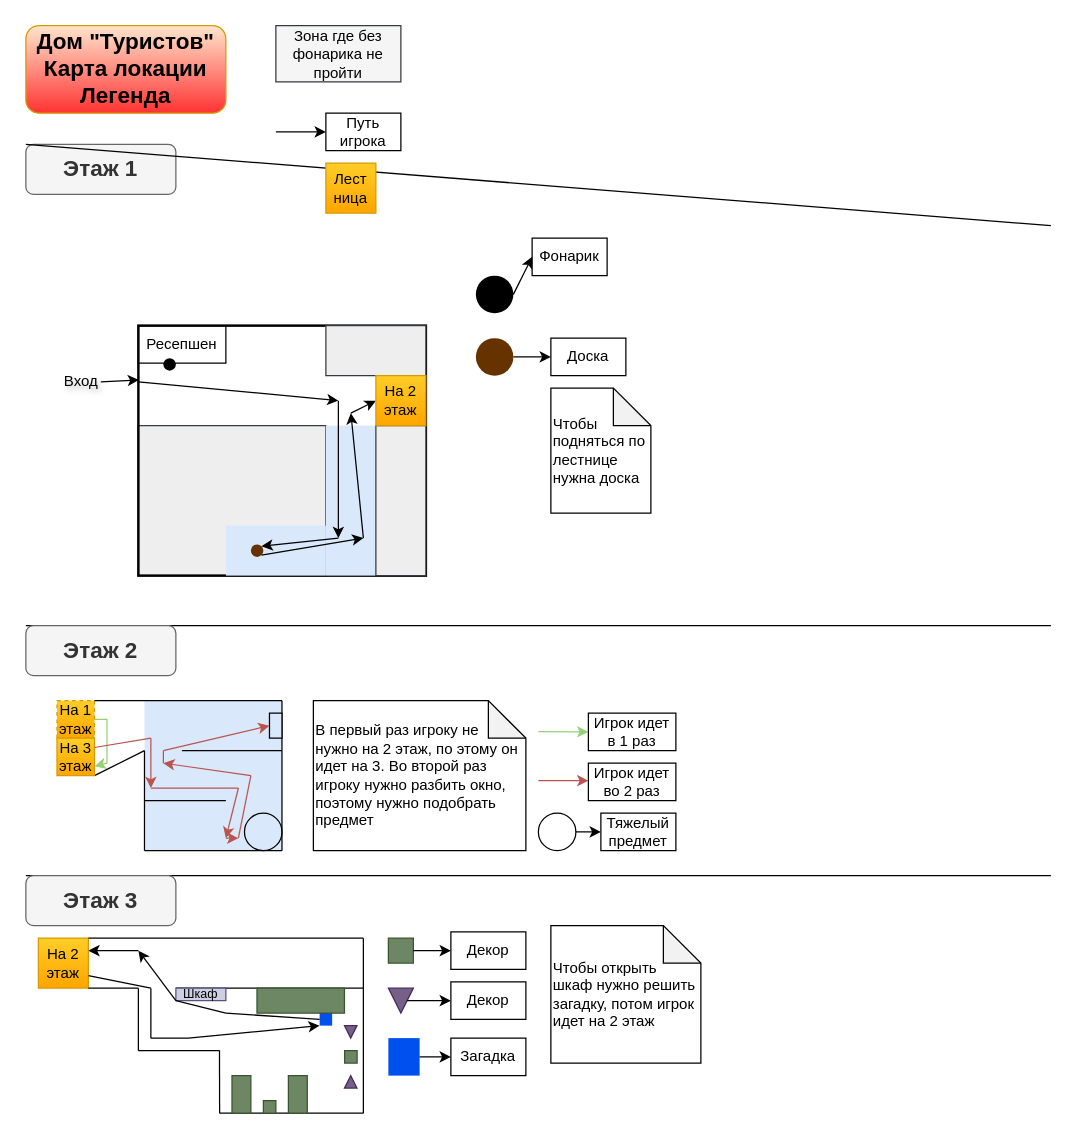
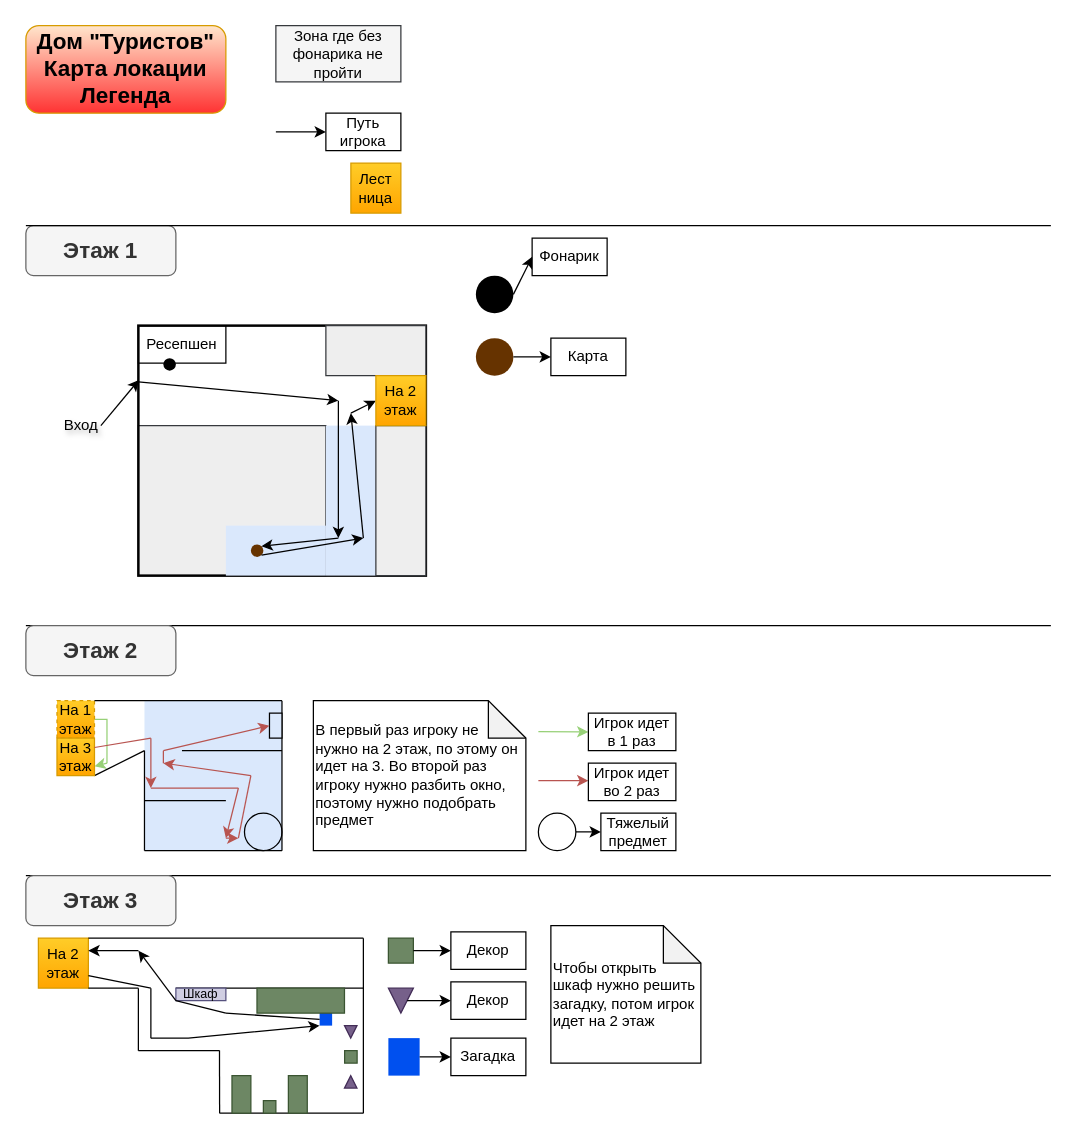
node "Этаж 1": moved (101, 169) -> (101, 251)
node "Лест ница": moved (351, 188) -> (376, 188)
node "Доска": label "Доска" -> "Карта"
node "Вход": moved (63, 382) -> (63, 426)
node "Чтобы подняться по лестнице нужна доска": removed
